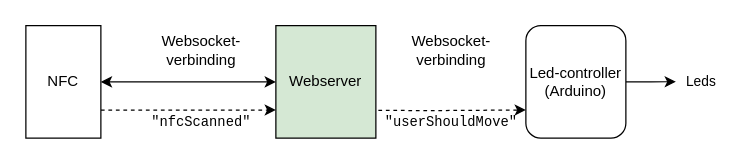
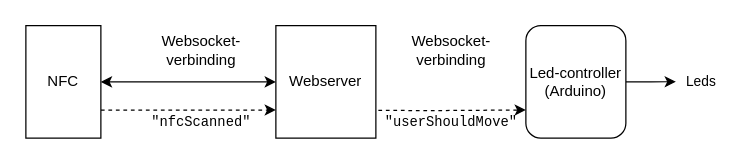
node "Webserver": fillcolor #d5e8d4 -> #ffffff
